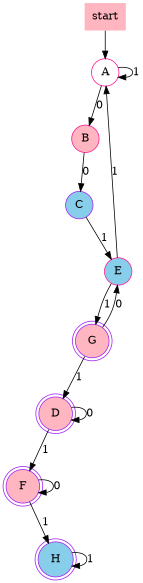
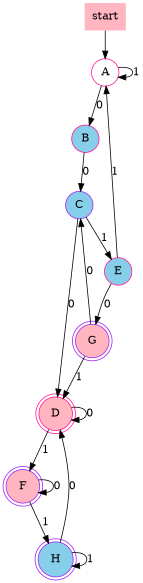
node "B": fillcolor lightpink -> skyblue
edge "C" -> "D": added, label "0"
edge "E" -> "G": label "1" -> "0"
edge "G" -> "E": now "G" -> "C"
node "D": color purple -> deeppink
edge "H" -> "D": added, label "0"
